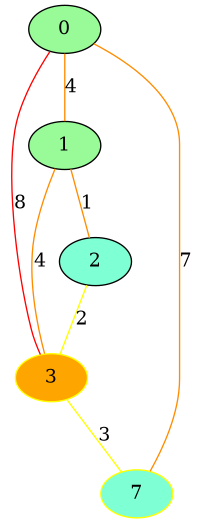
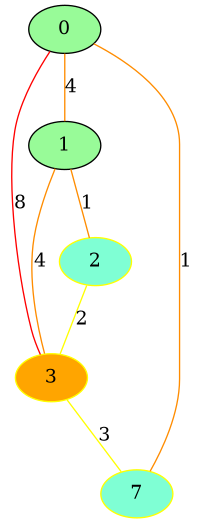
node "2": color black -> yellow
edge "0" -- "7": label "7" -> "1"
